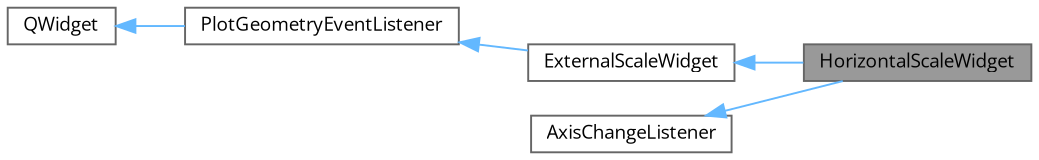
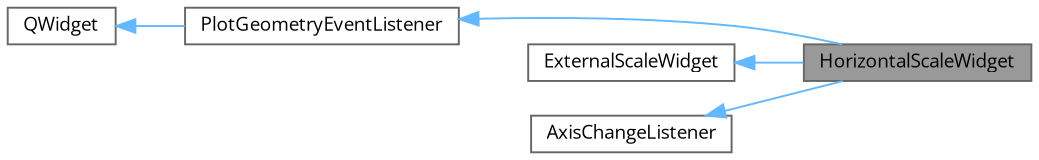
edge "ExternalScaleWidget" -> "PlotGeometryEventListener": now "HorizontalScaleWidget" -> "PlotGeometryEventListener"
